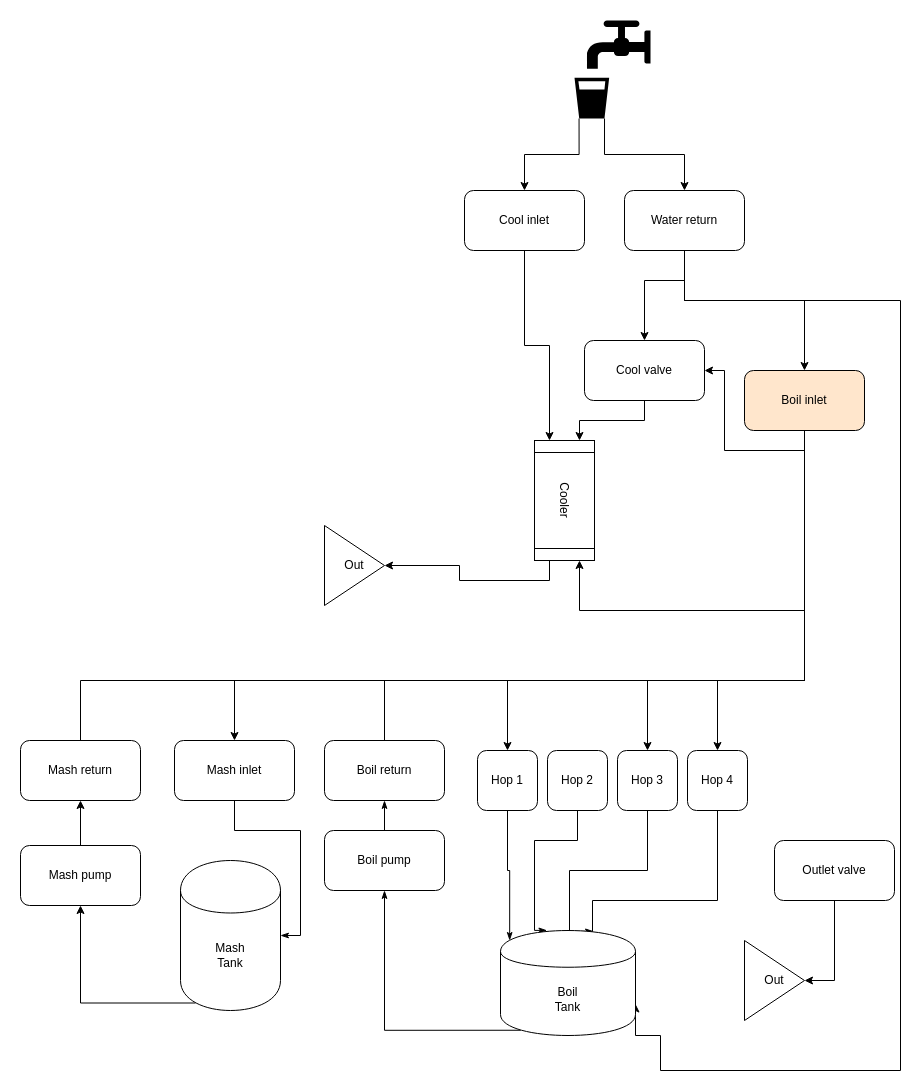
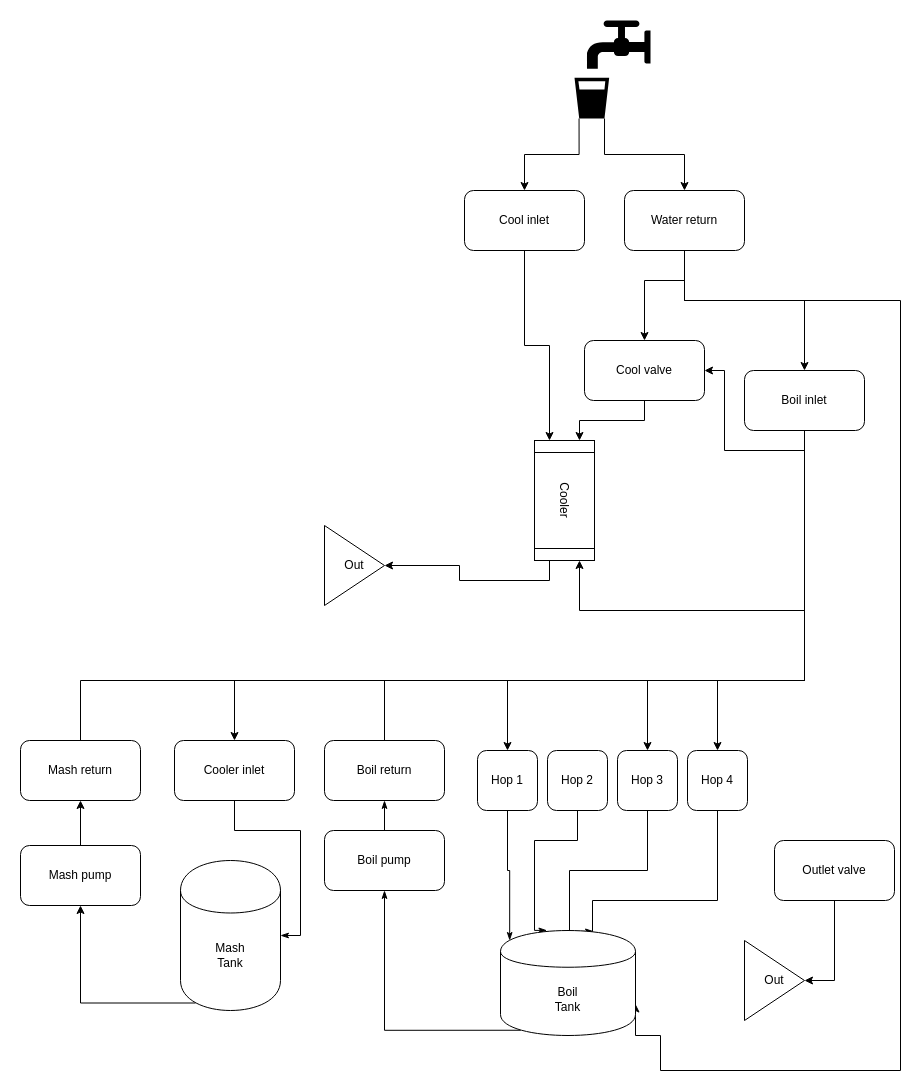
node "Boil inlet": fillcolor #ffe6cc -> #ffffff
node "Mash inlet": label "Mash inlet" -> "Cooler inlet"
